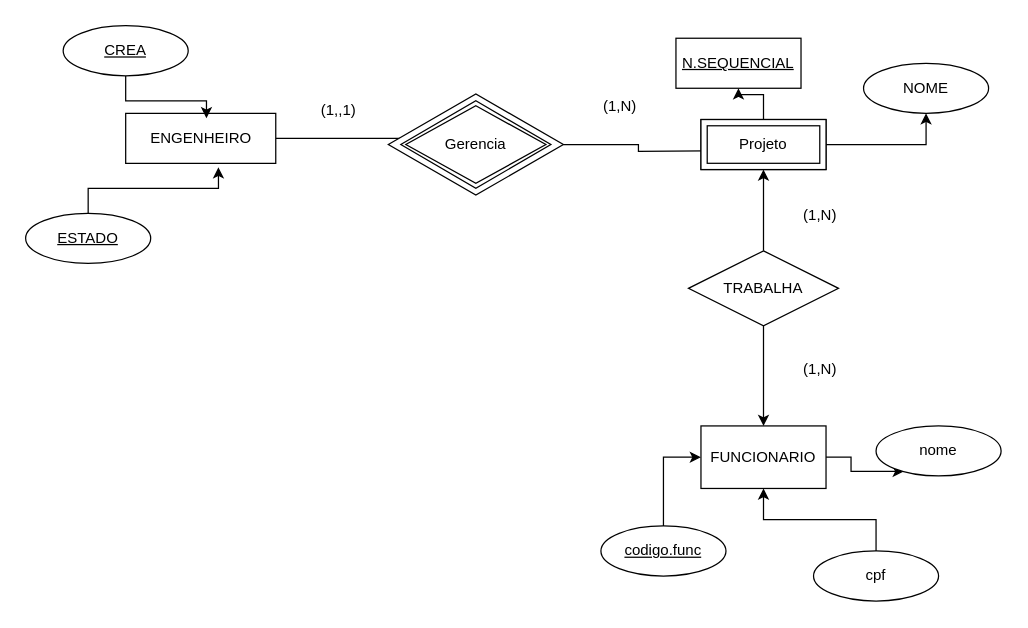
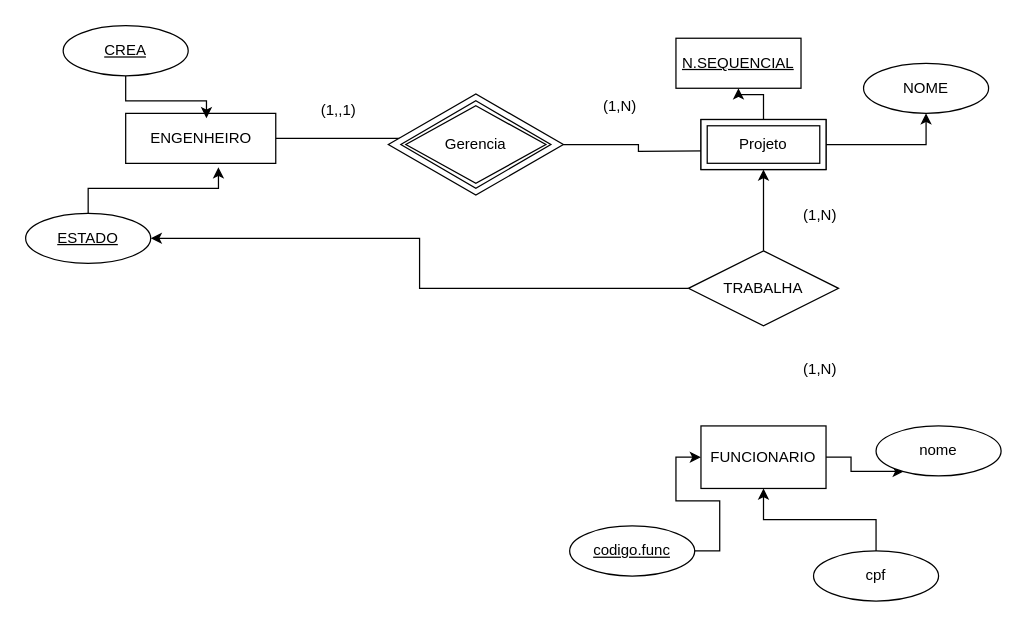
edge "TRABALHA" -> "FUNCIONARIO": now "TRABALHA" -> "ESTADO"
node "codigo.func": moved (663, 551) -> (632, 551)
